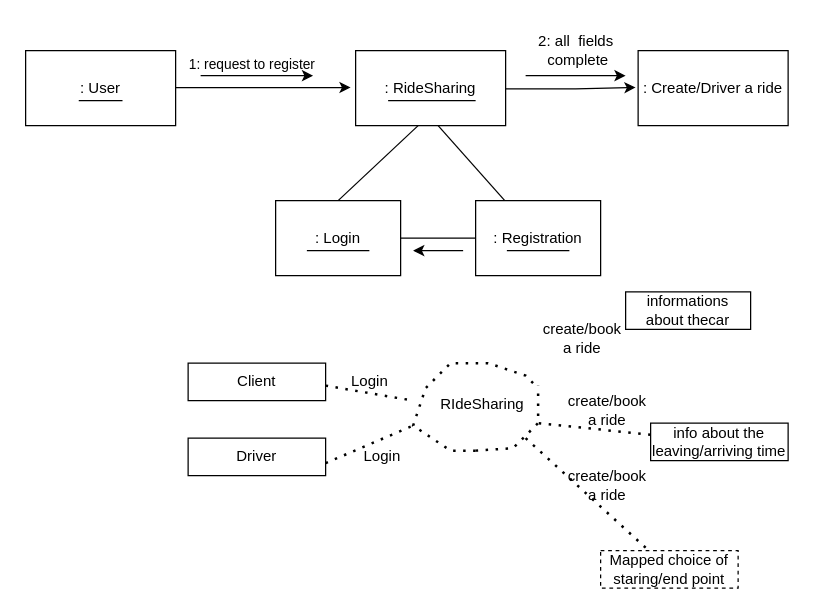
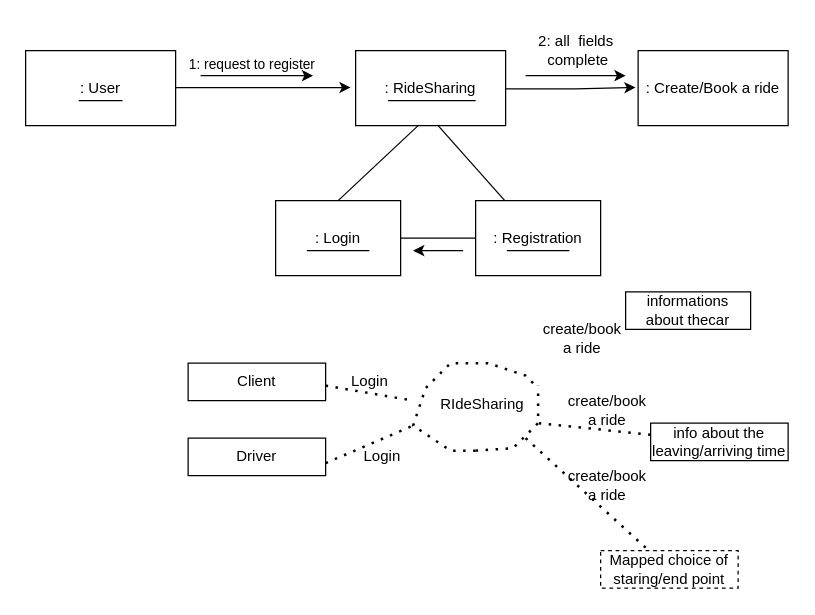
node ": Create/Driver a ride": label ": Create/Driver a ride" -> ": Create/Book a ride"
